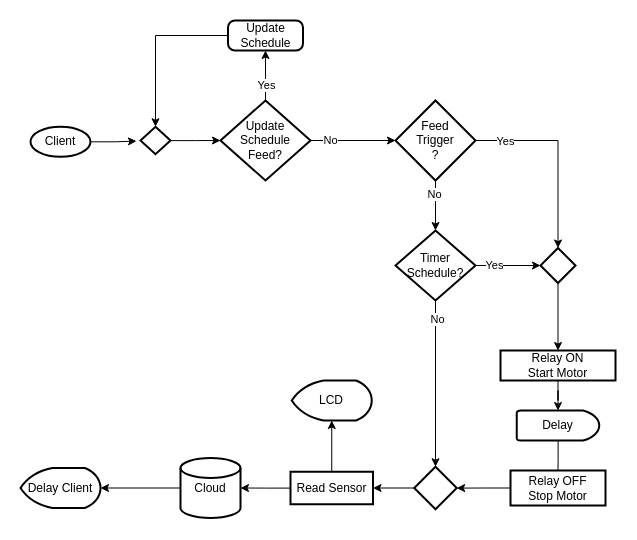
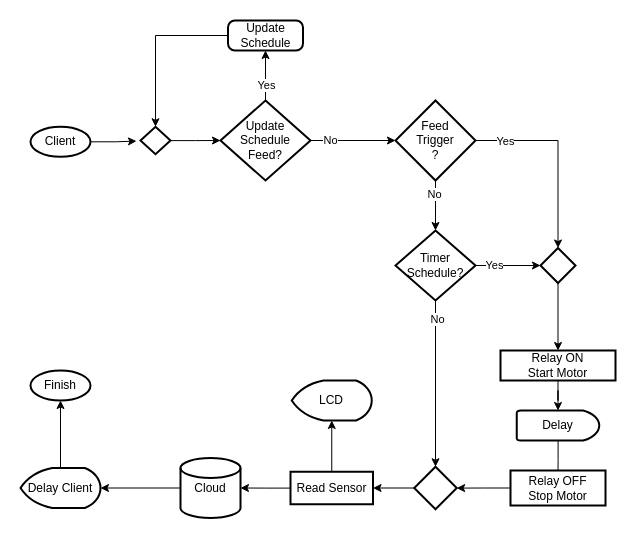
node "Finish": added
edge "Delay Client" -> "Finish": added
